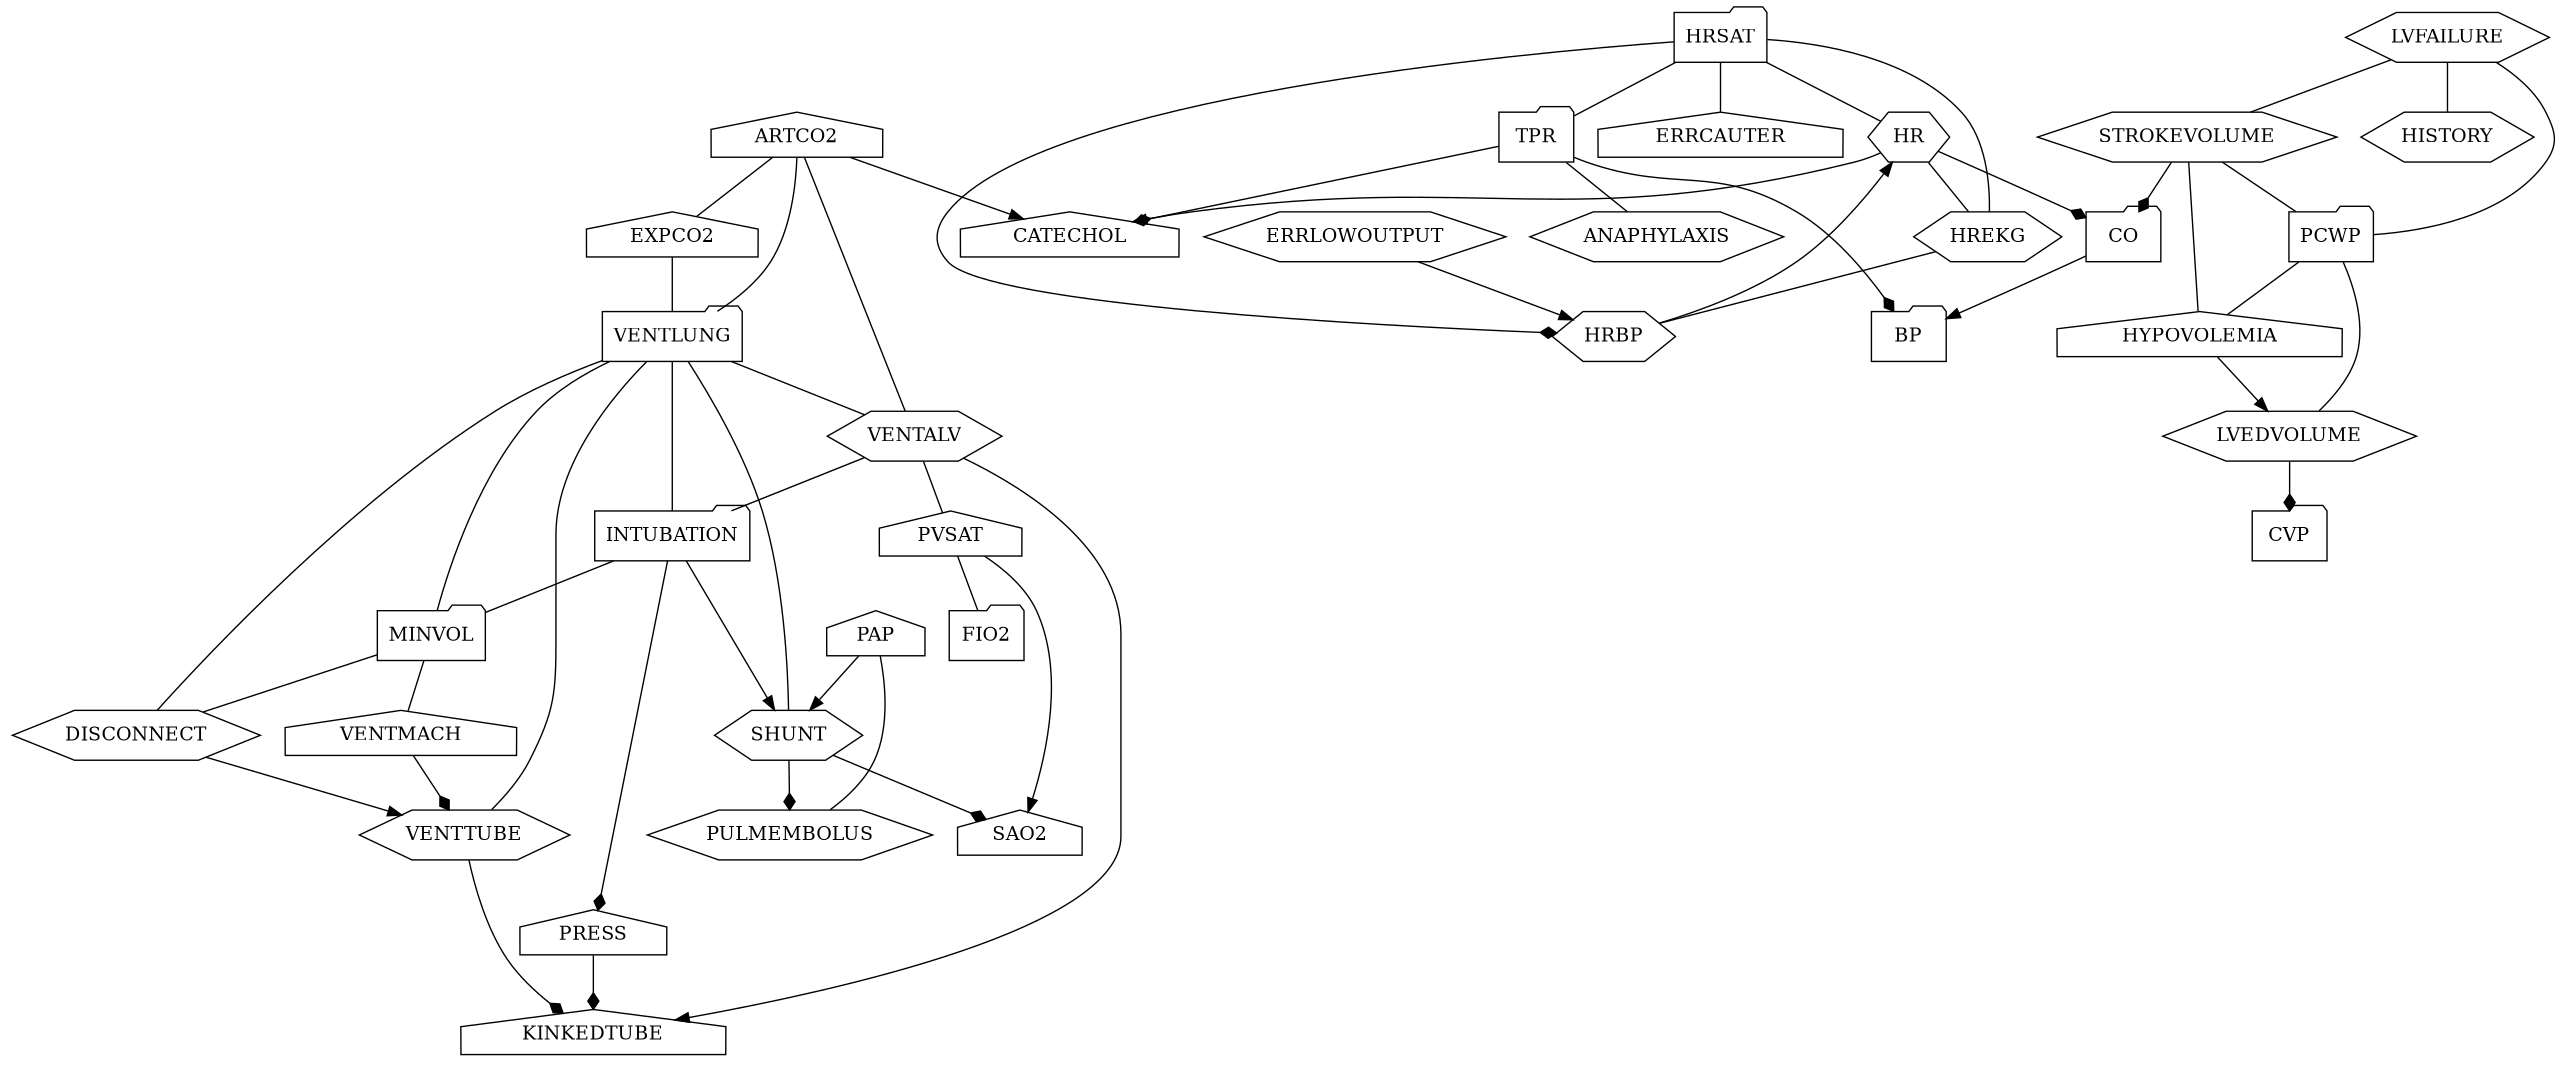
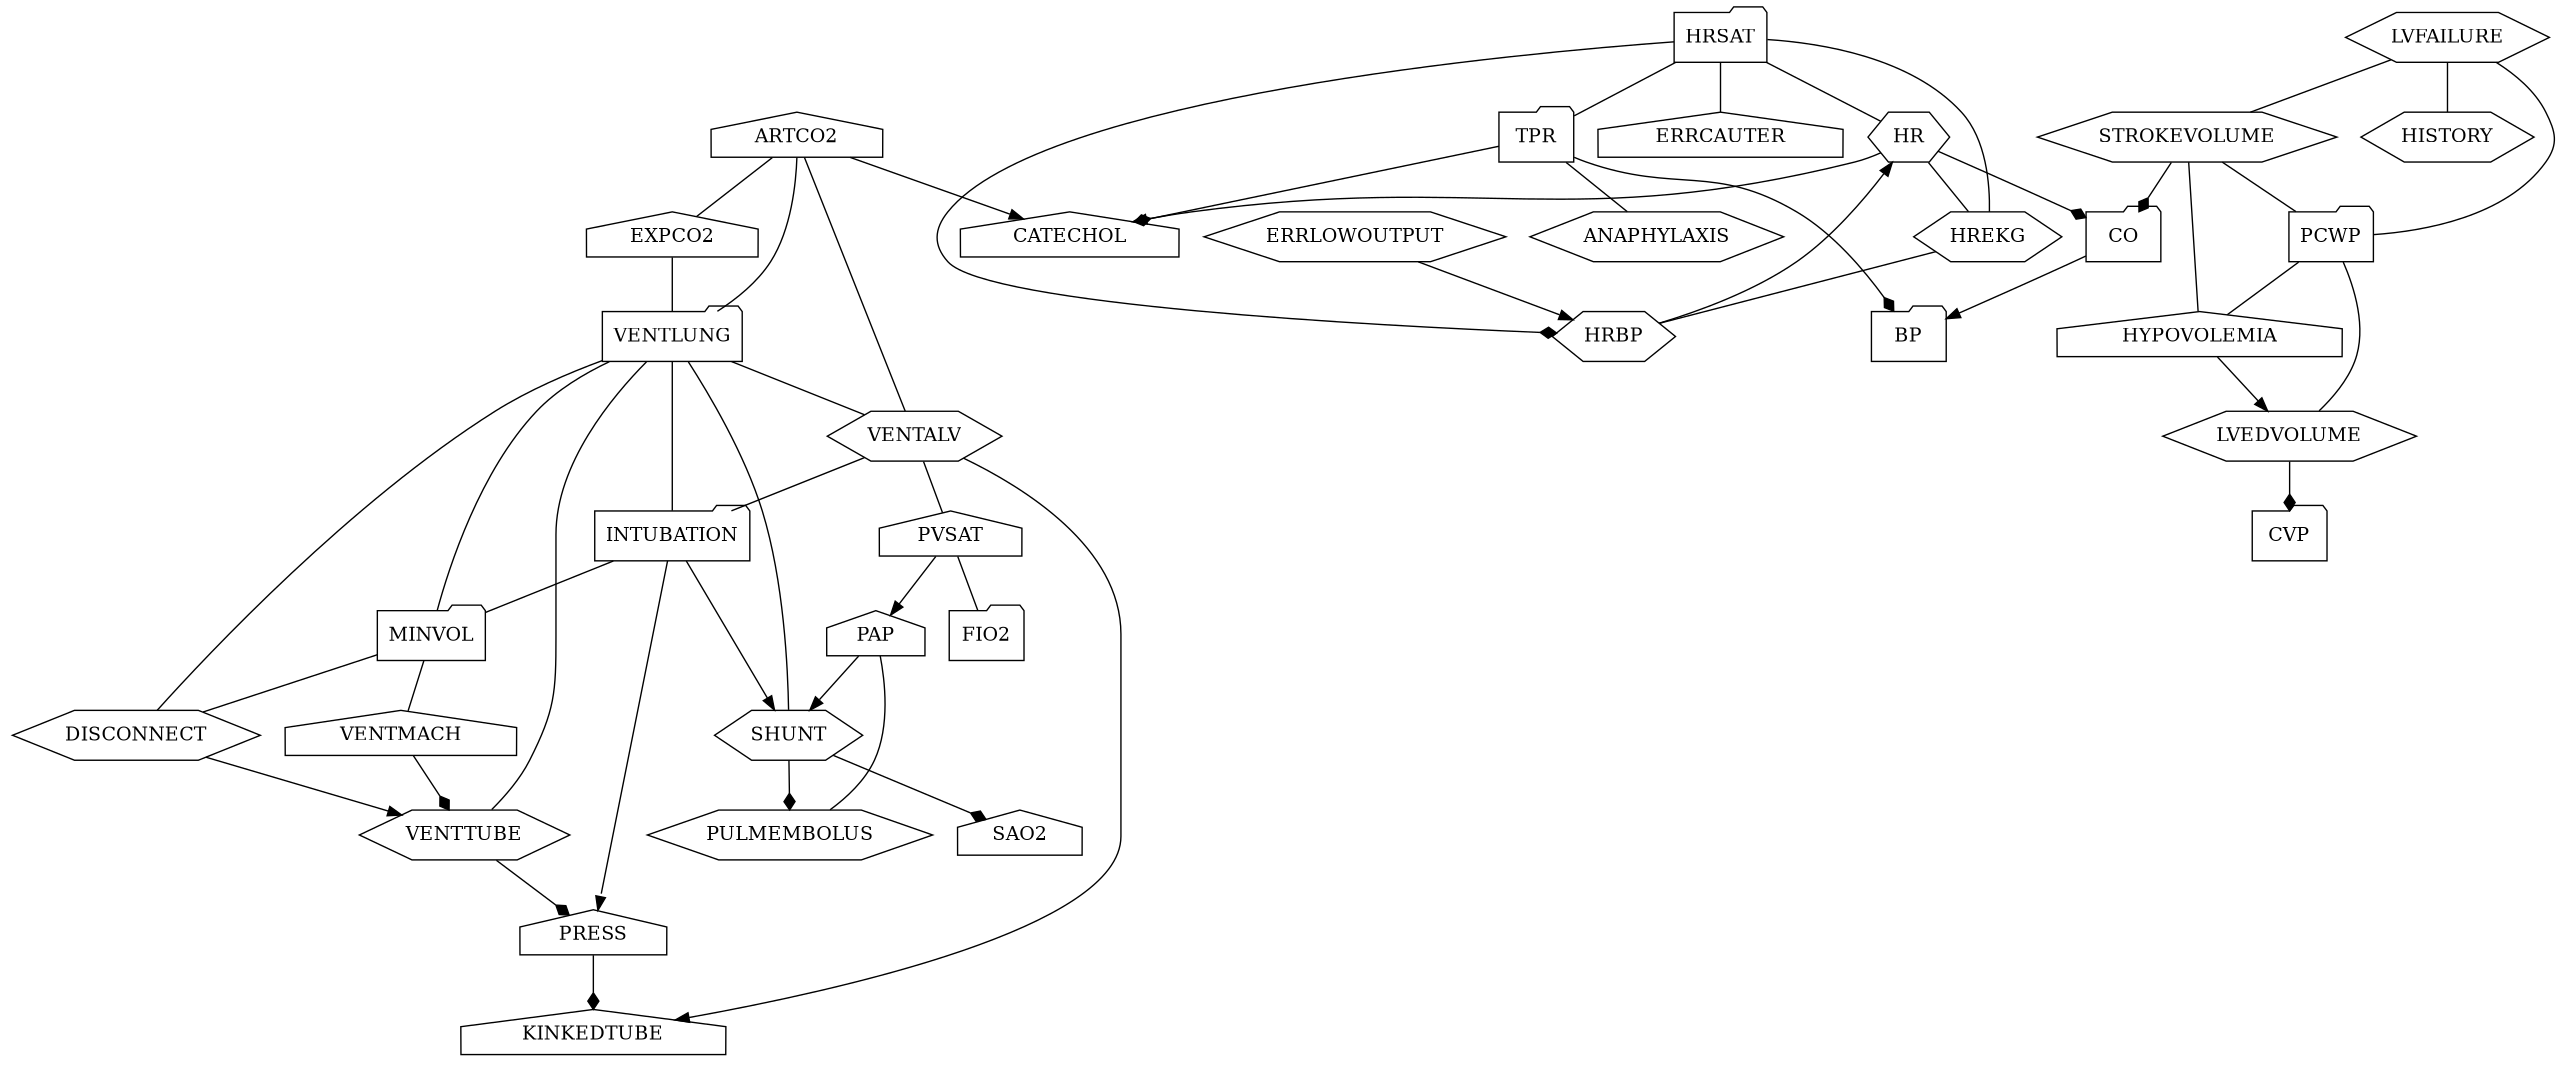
edge "PVSAT" -> "SAO2": now "PVSAT" -> "PAP"
edge "INTUBATION" -> "PRESS": arrowhead diamond -> normal
edge "VENTTUBE" -> "KINKEDTUBE": now "VENTTUBE" -> "PRESS"
